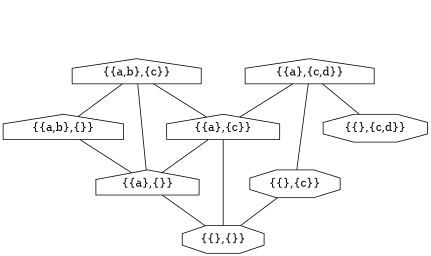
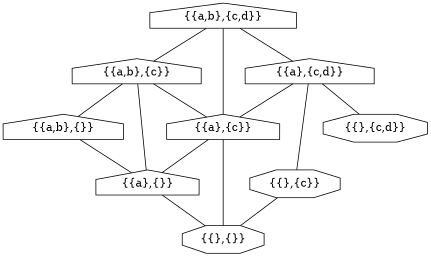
node "{{a,b},{c,d}}": added
